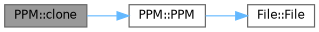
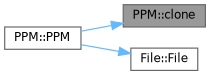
edge "PPM::clone" -> "PPM::PPM": reversed
